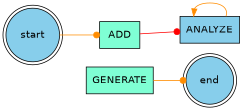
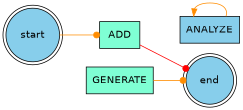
edge "ADD" -> "ANALYZE": now "ADD" -> "end"
